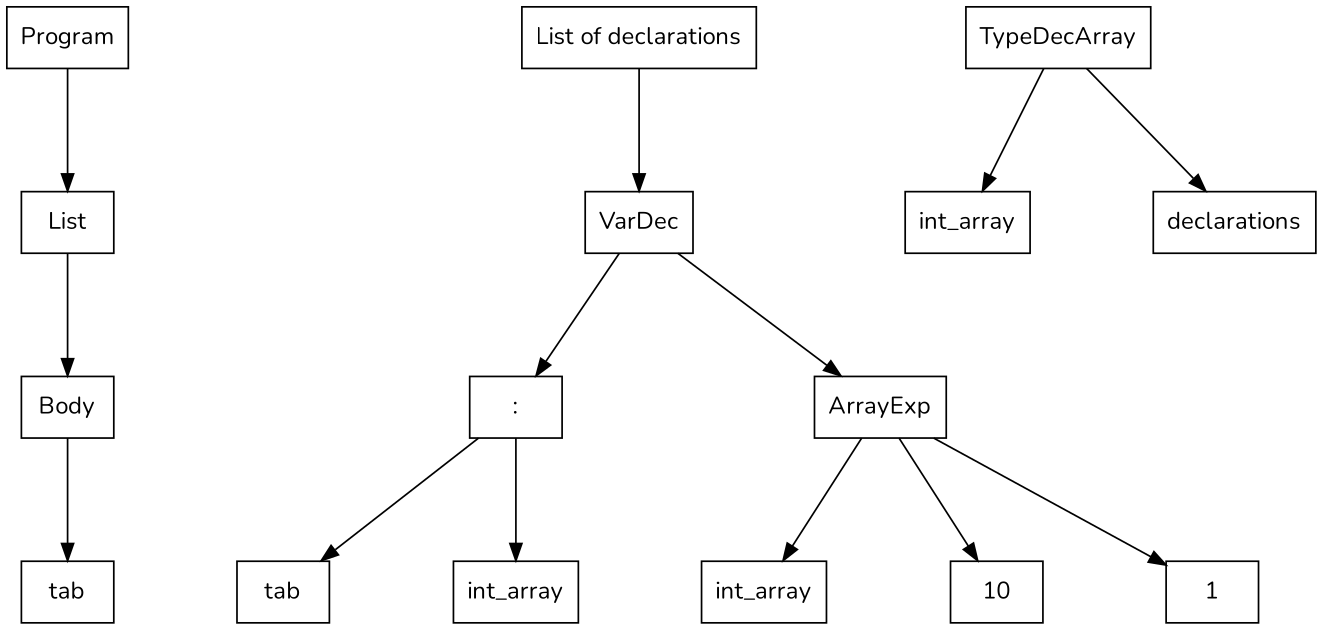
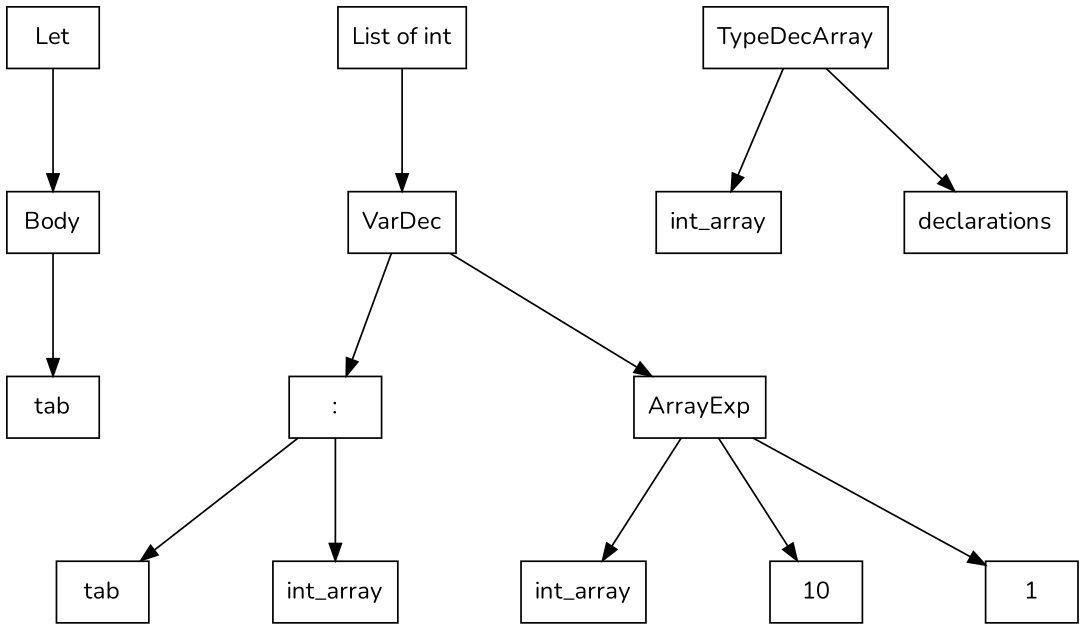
node "Program": removed
node "List of declarations": label "List of declarations" -> "List of int"
node "List": label "List" -> "Let"
